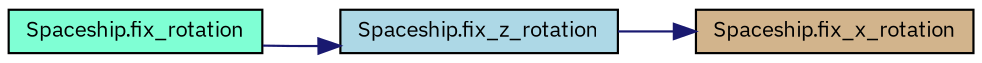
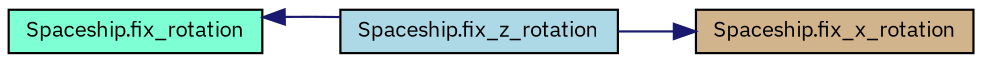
edge "Spaceship.fix_rotation" -> "Spaceship.fix_z_rotation": reversed
